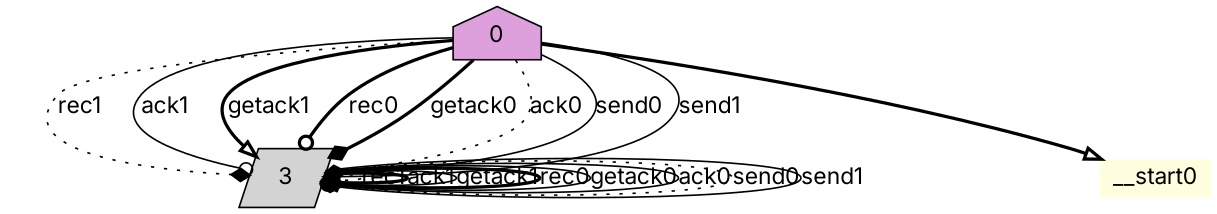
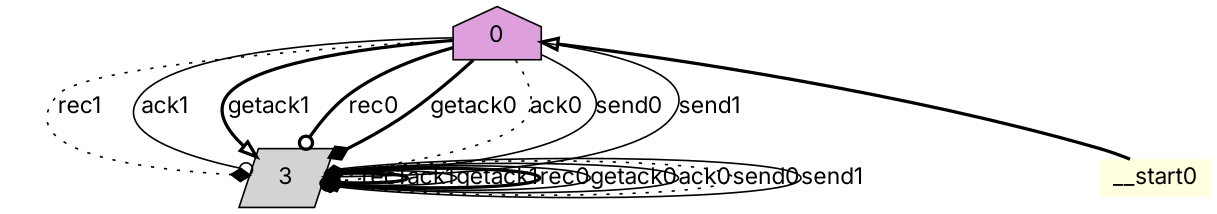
edge "0" -> "__start0": reversed
